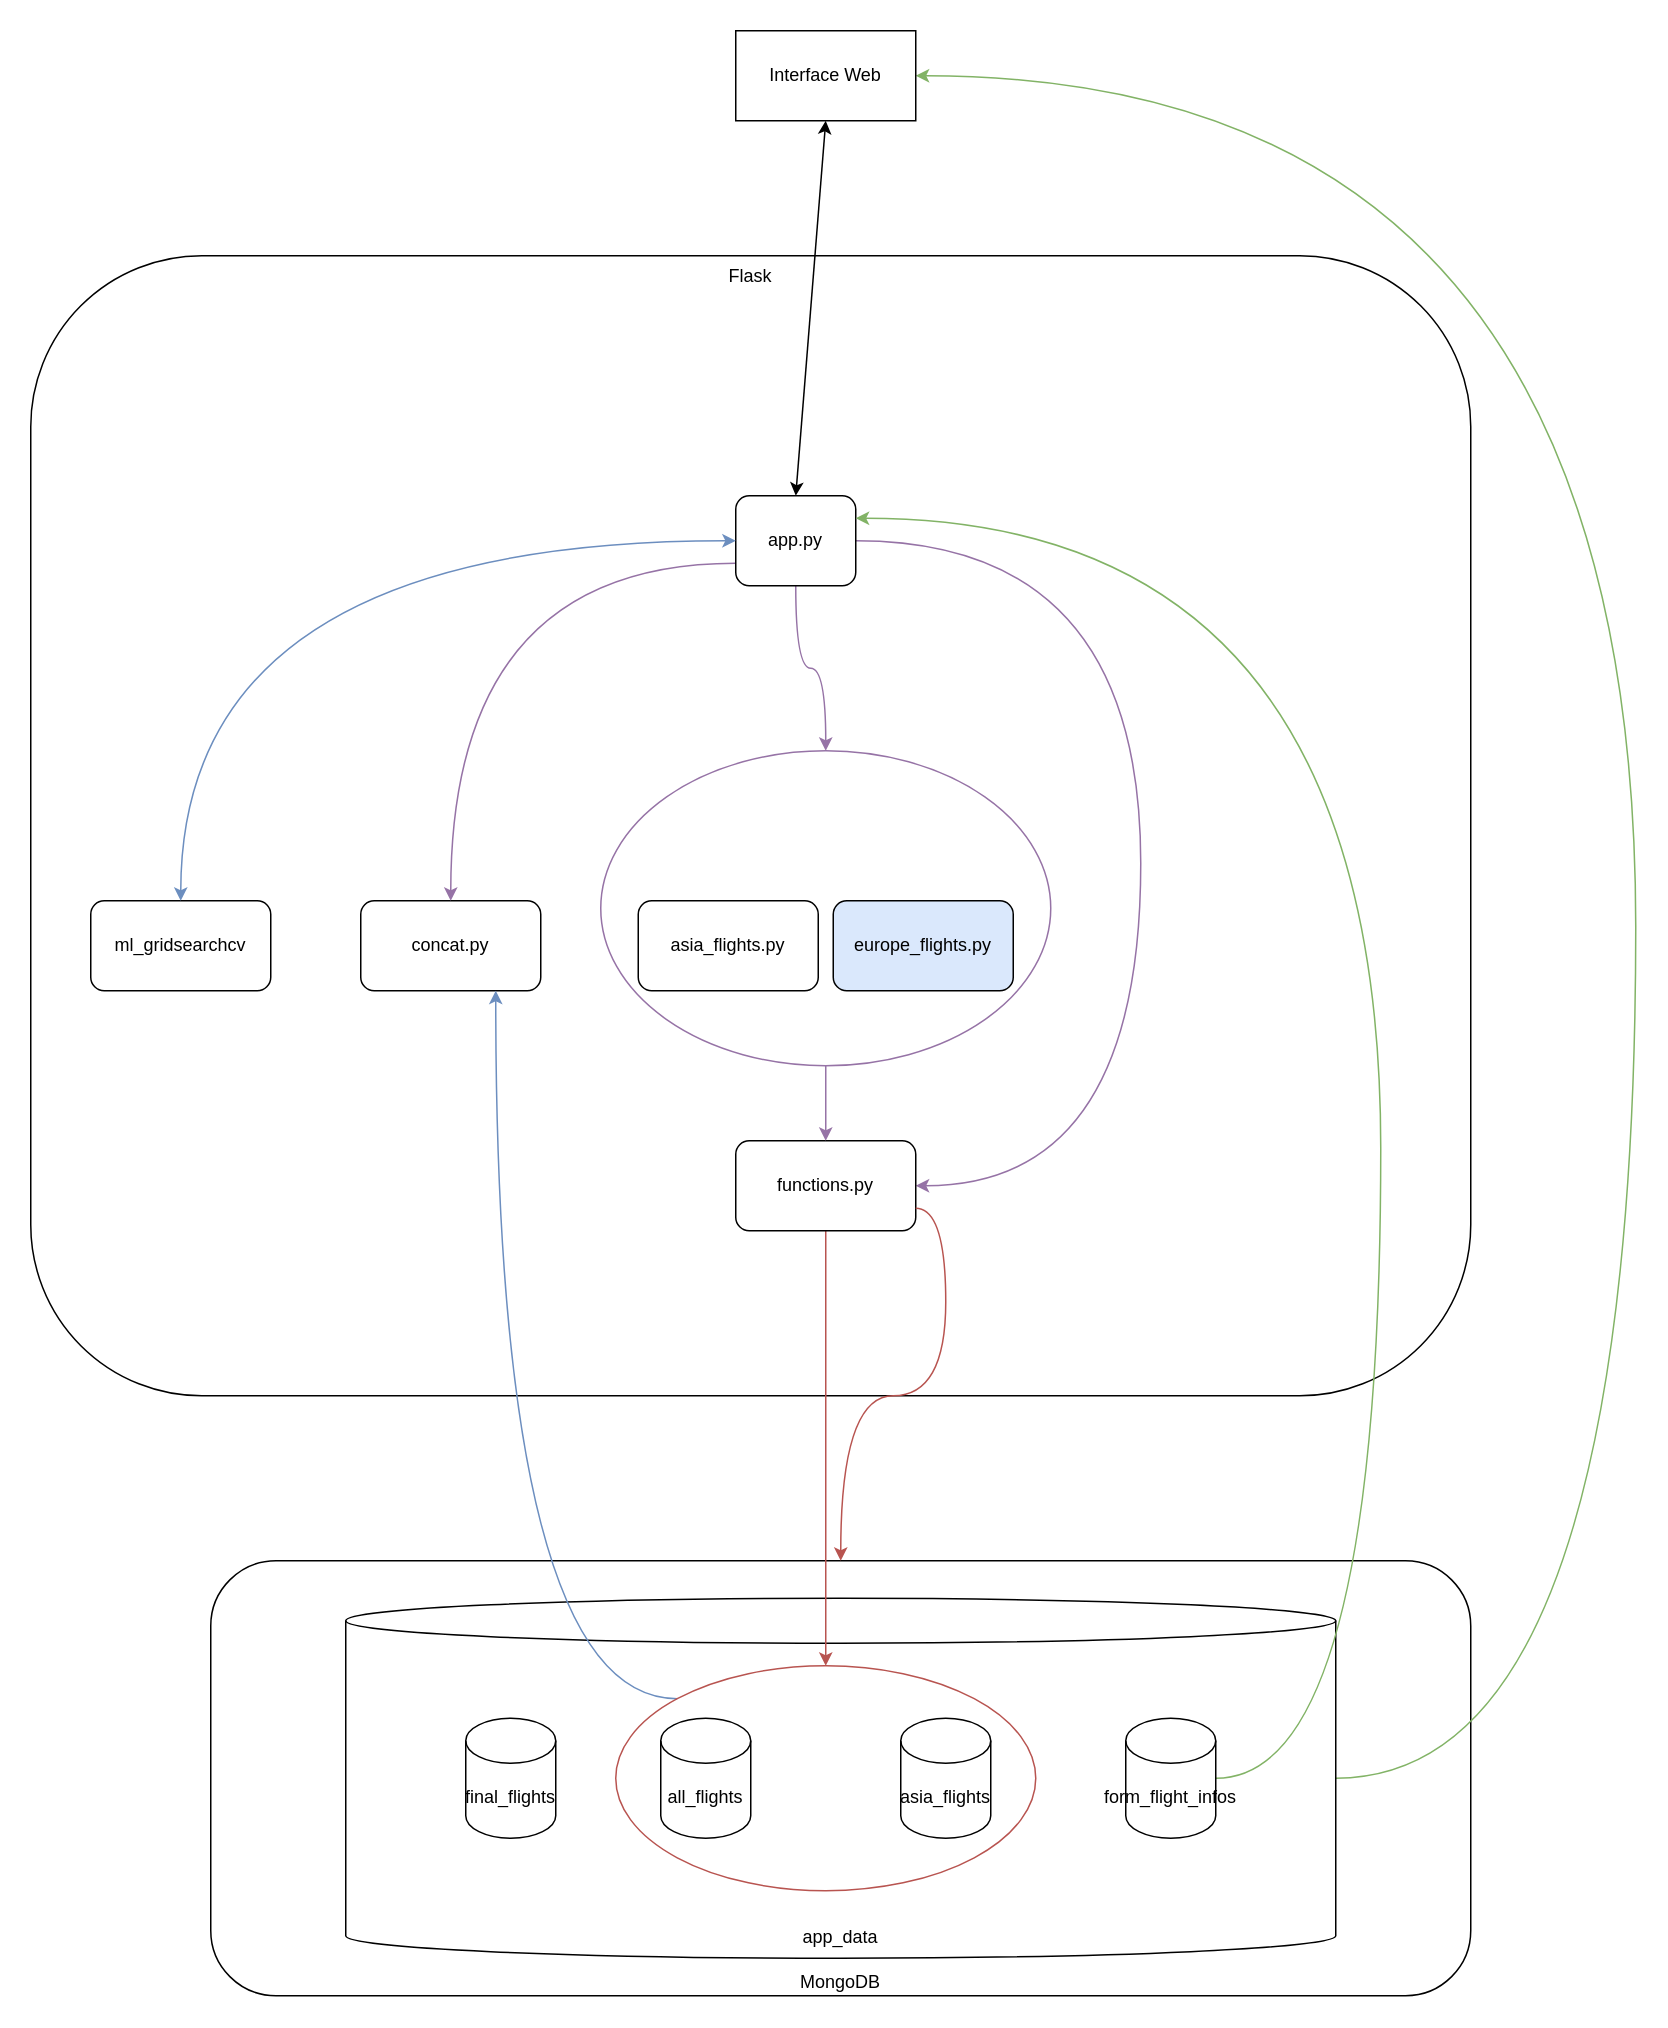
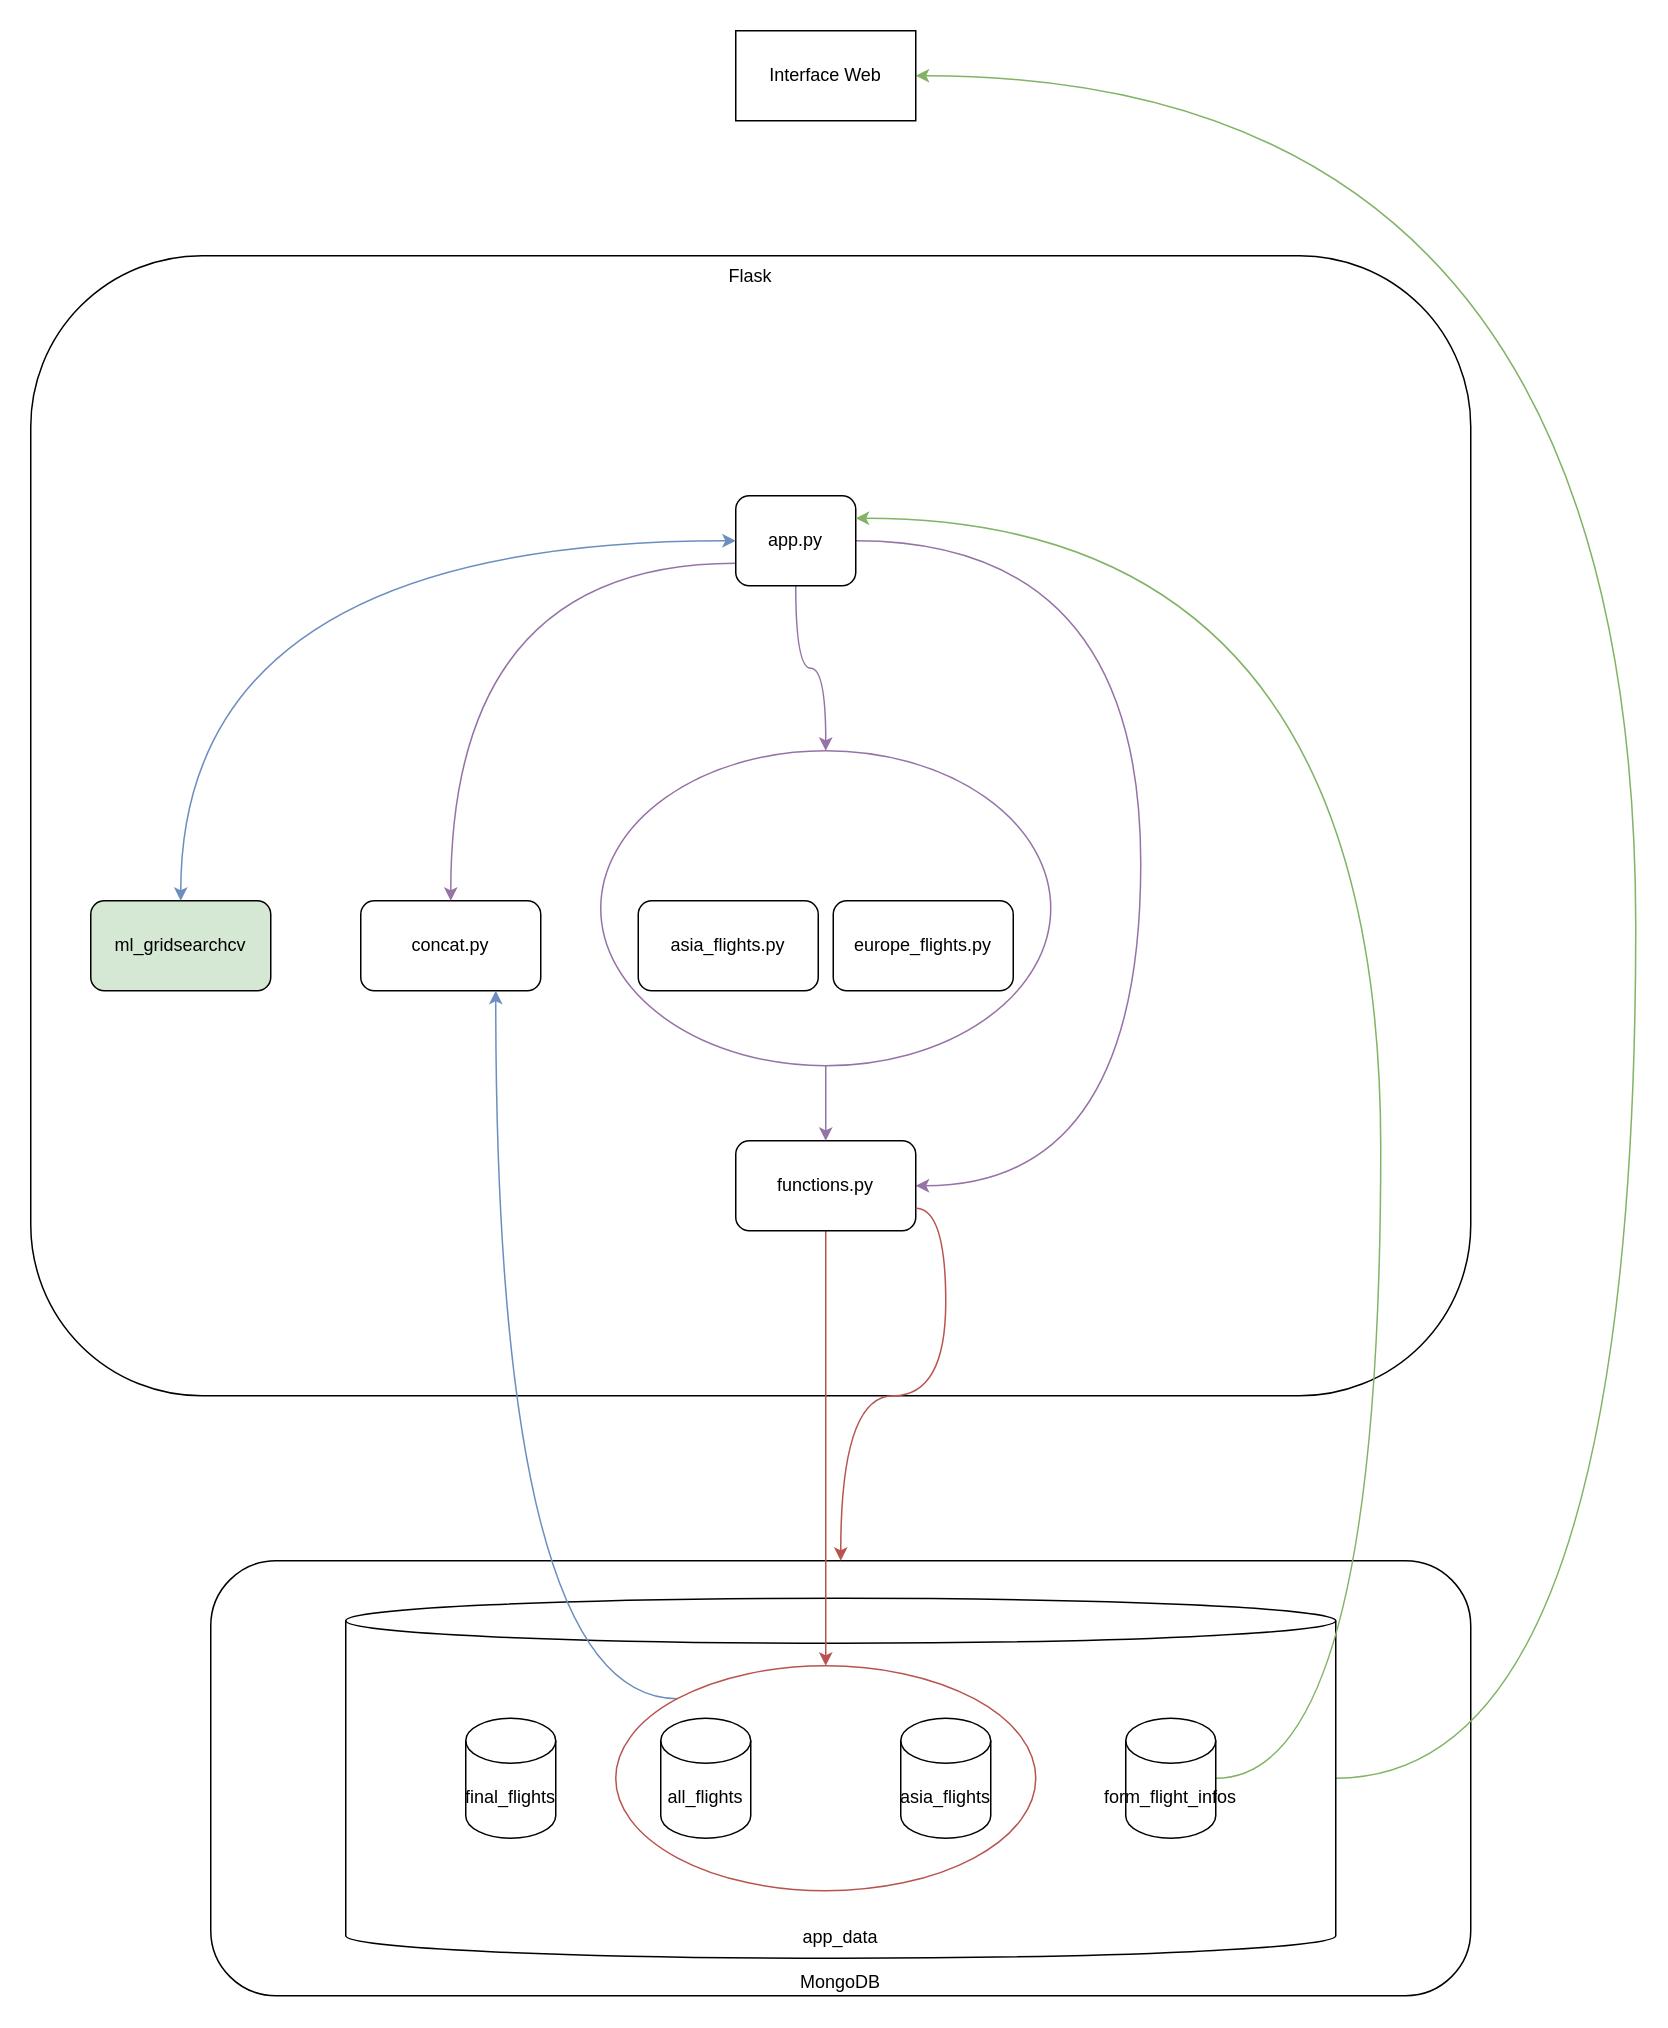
edge "Interface Web" -- "app.py": removed
node "ml_gridsearchcv": fillcolor #ffffff -> #d5e8d4
node "europe_flights.py": fillcolor #dae8fc -> #ffffff
